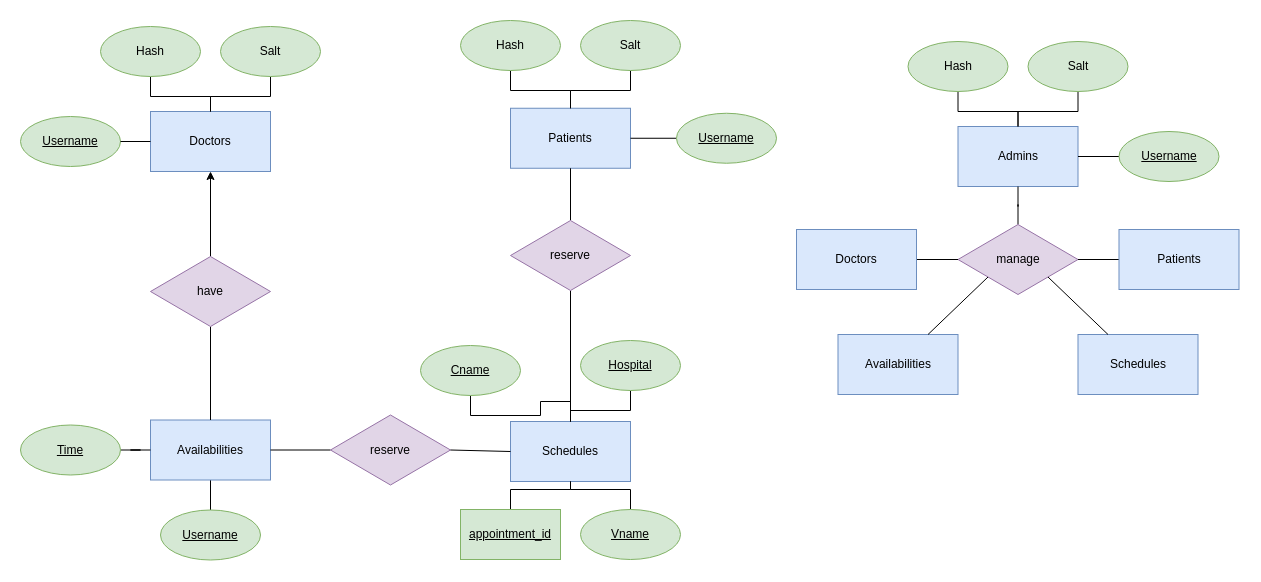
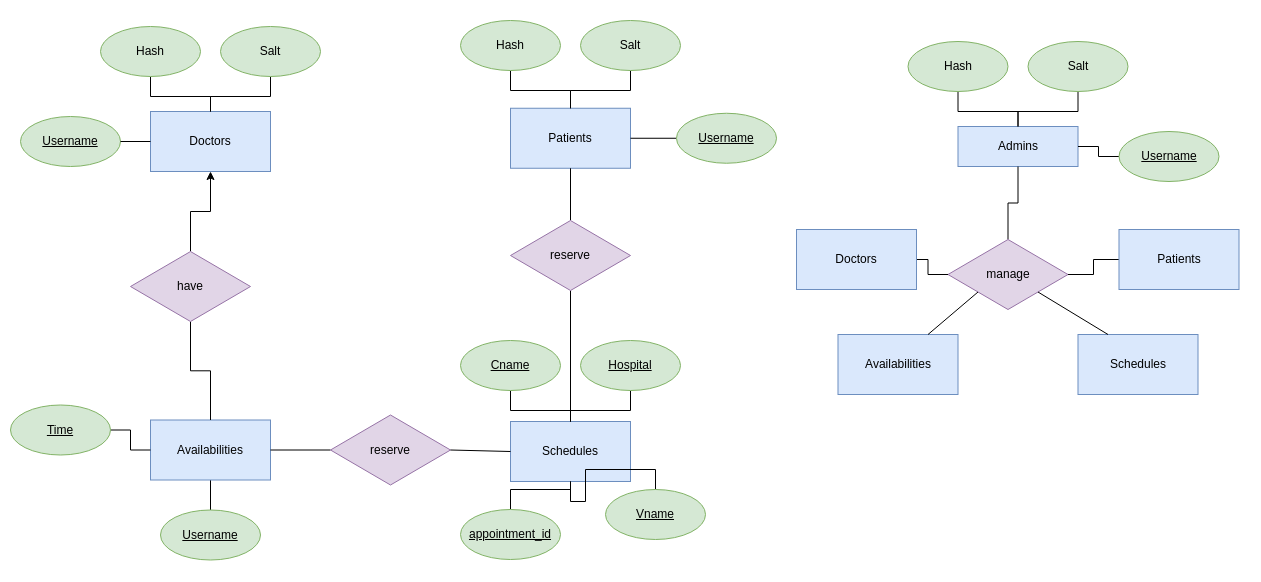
node "Admins": size 120x60 -> 120x40
node "manage": moved (1018, 260) -> (1008, 275)
node "have": moved (211, 292) -> (191, 287)
node "Cname": moved (471, 371) -> (511, 366)
node "Time": moved (71, 450) -> (61, 430)
node "appointment_id": shape rectangle -> ellipse
node "Vname": moved (631, 535) -> (656, 515)
